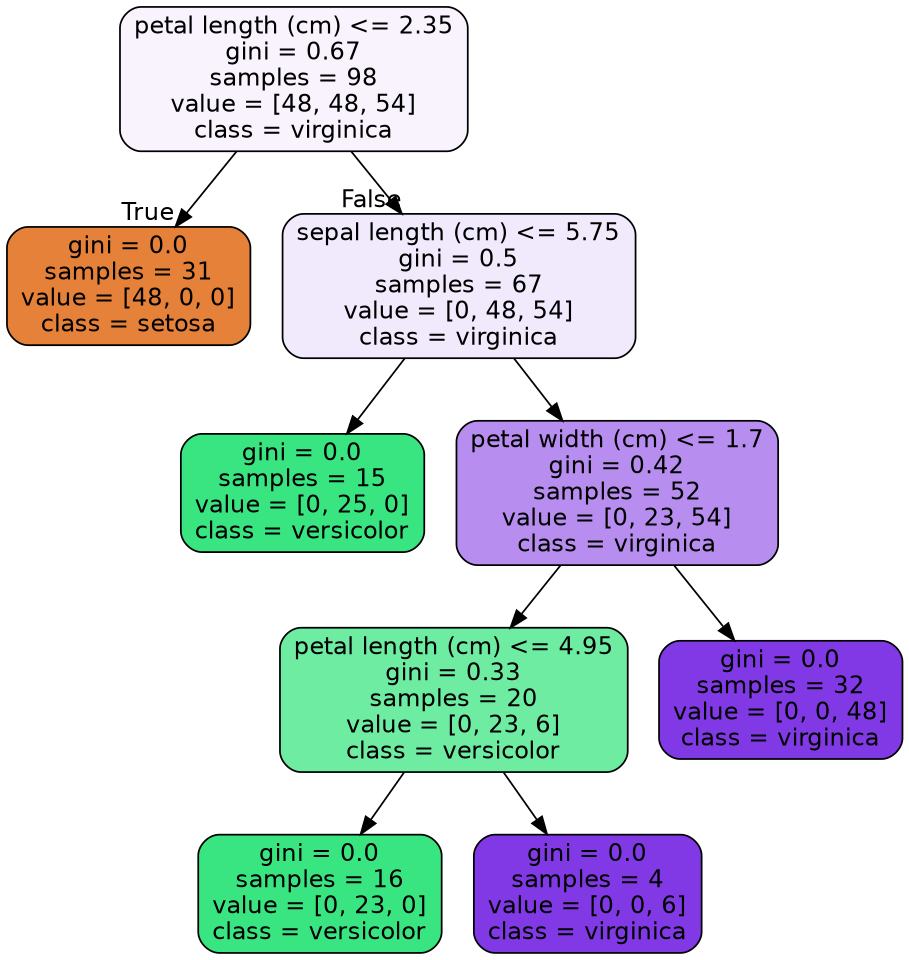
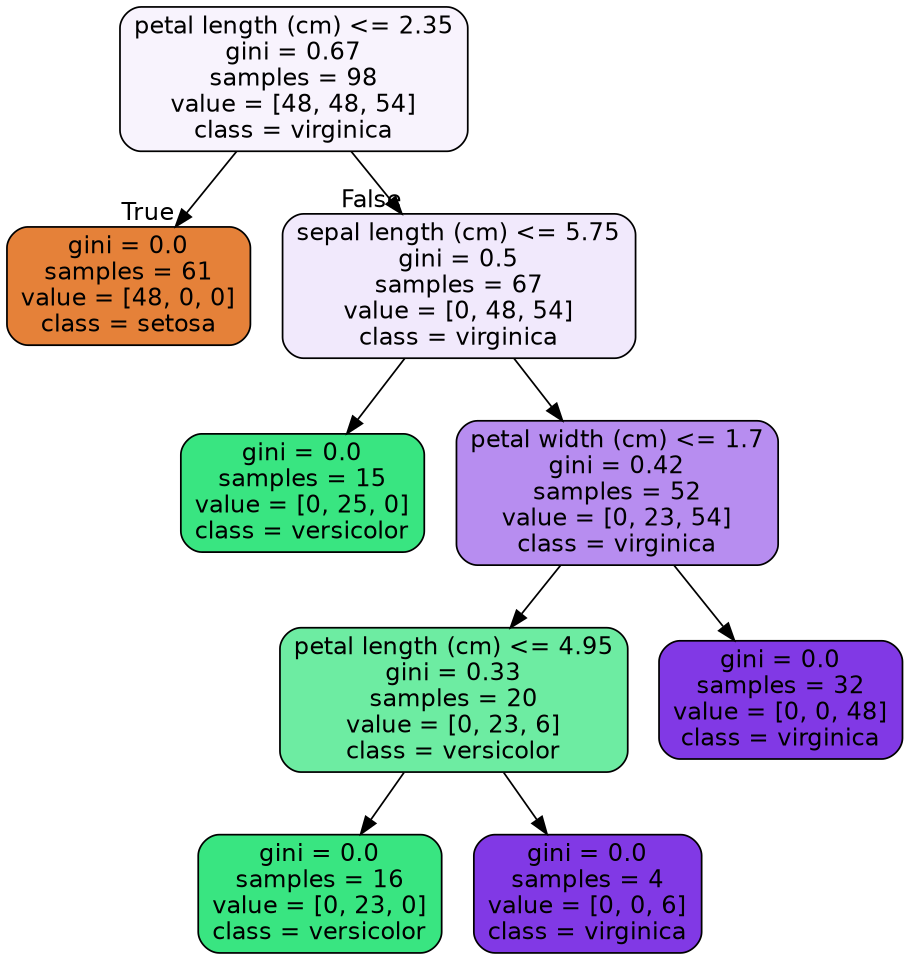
node "gini = 0.0 samples = 31 value = [48, 0, 0] class = setosa": label "gini = 0.0 samples = 31 value = [48, 0, 0] class = setosa" -> "gini = 0.0 samples = 61 value = [48, 0, 0] class = setosa"
